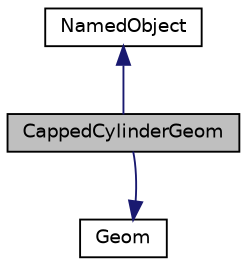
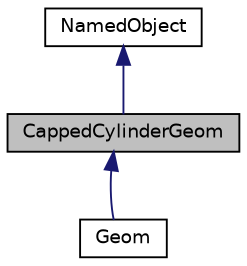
edge "CappedCylinderGeom" -> "Geom": reversed
